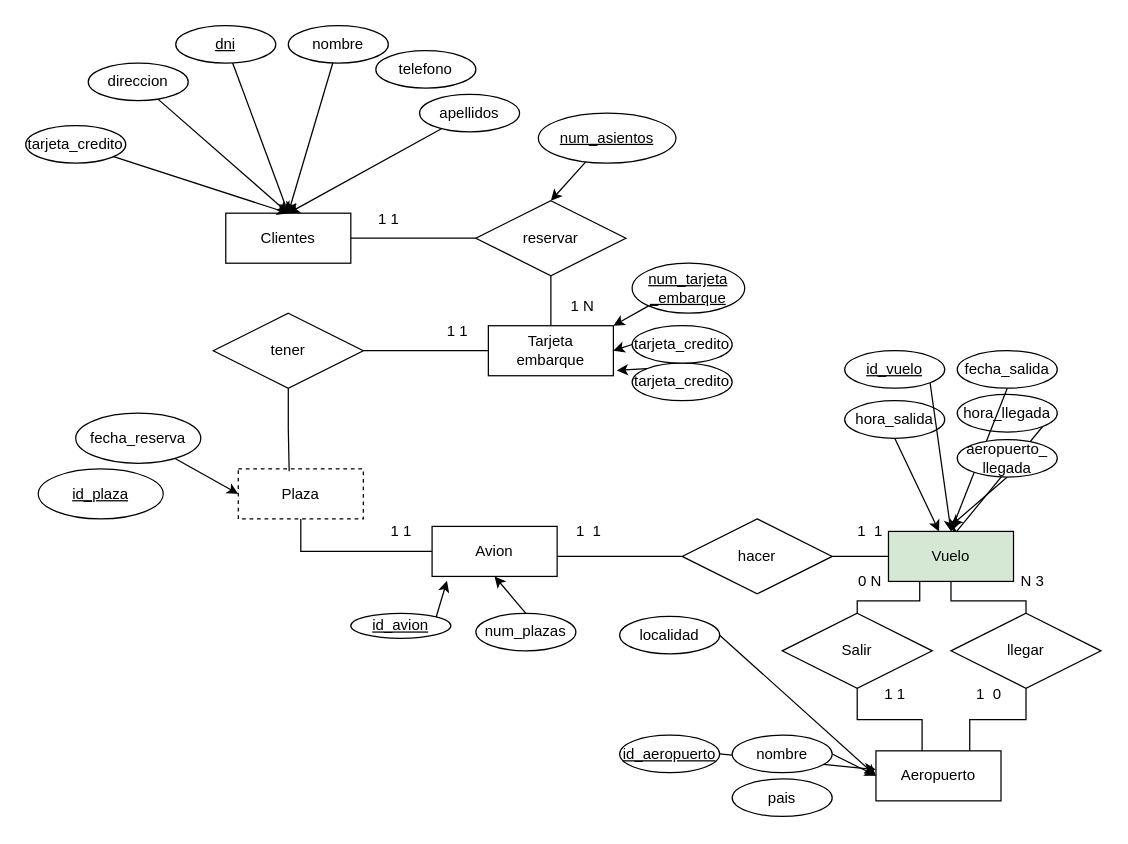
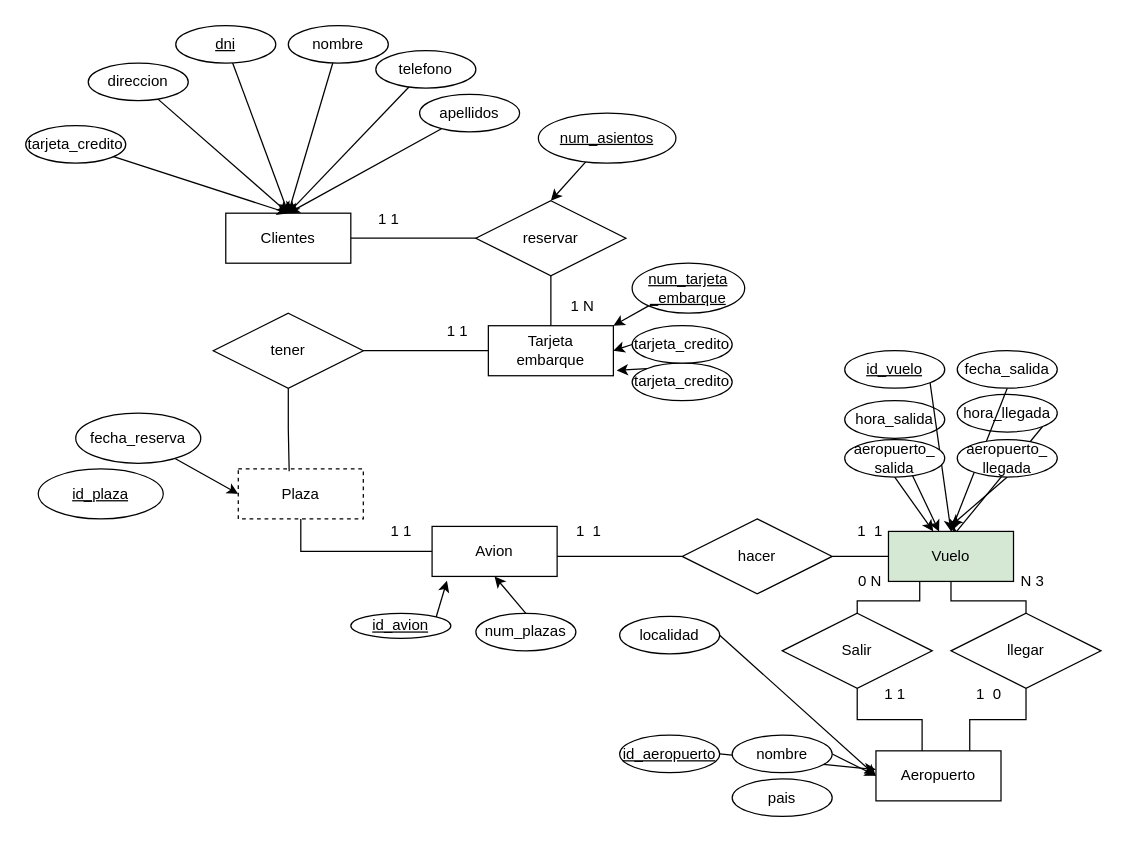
edge "telefono" -> "Clientes": added
node "aeropuerto_ salida": added
edge "aeropuerto_ salida" -> "Vuelo": added
